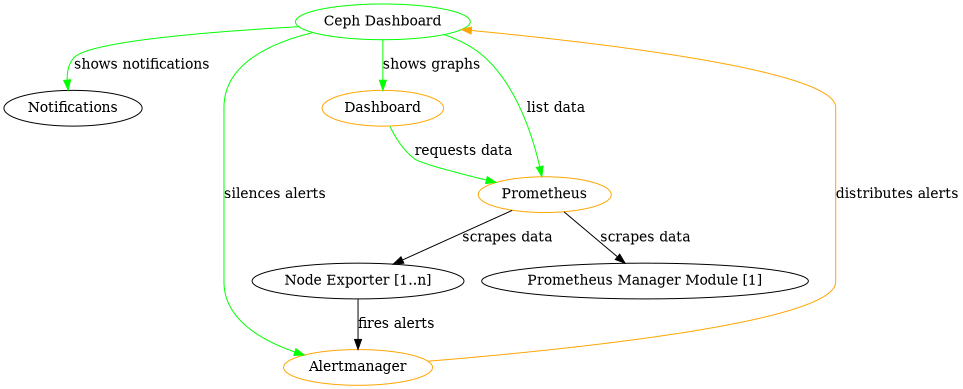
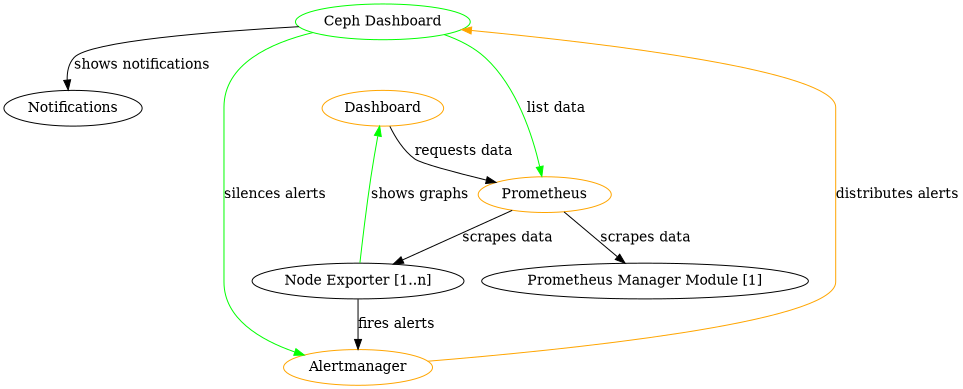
edge "Ceph Dashboard" -> "Notifications": color green -> black
edge "Ceph Dashboard" -> "Dashboard": now "Node Exporter [1..n]" -> "Dashboard"
edge "Dashboard" -> "Prometheus": color green -> black
